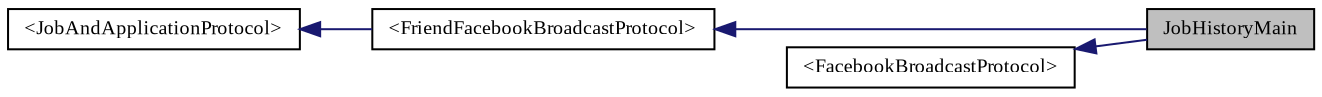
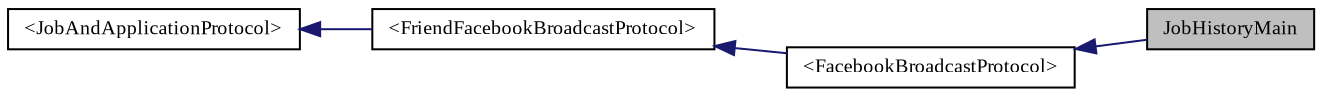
edge "JobHistoryMain" -> "<FriendFacebookBroadcastProtocol>": now "<FacebookBroadcastProtocol>" -> "<FriendFacebookBroadcastProtocol>"
